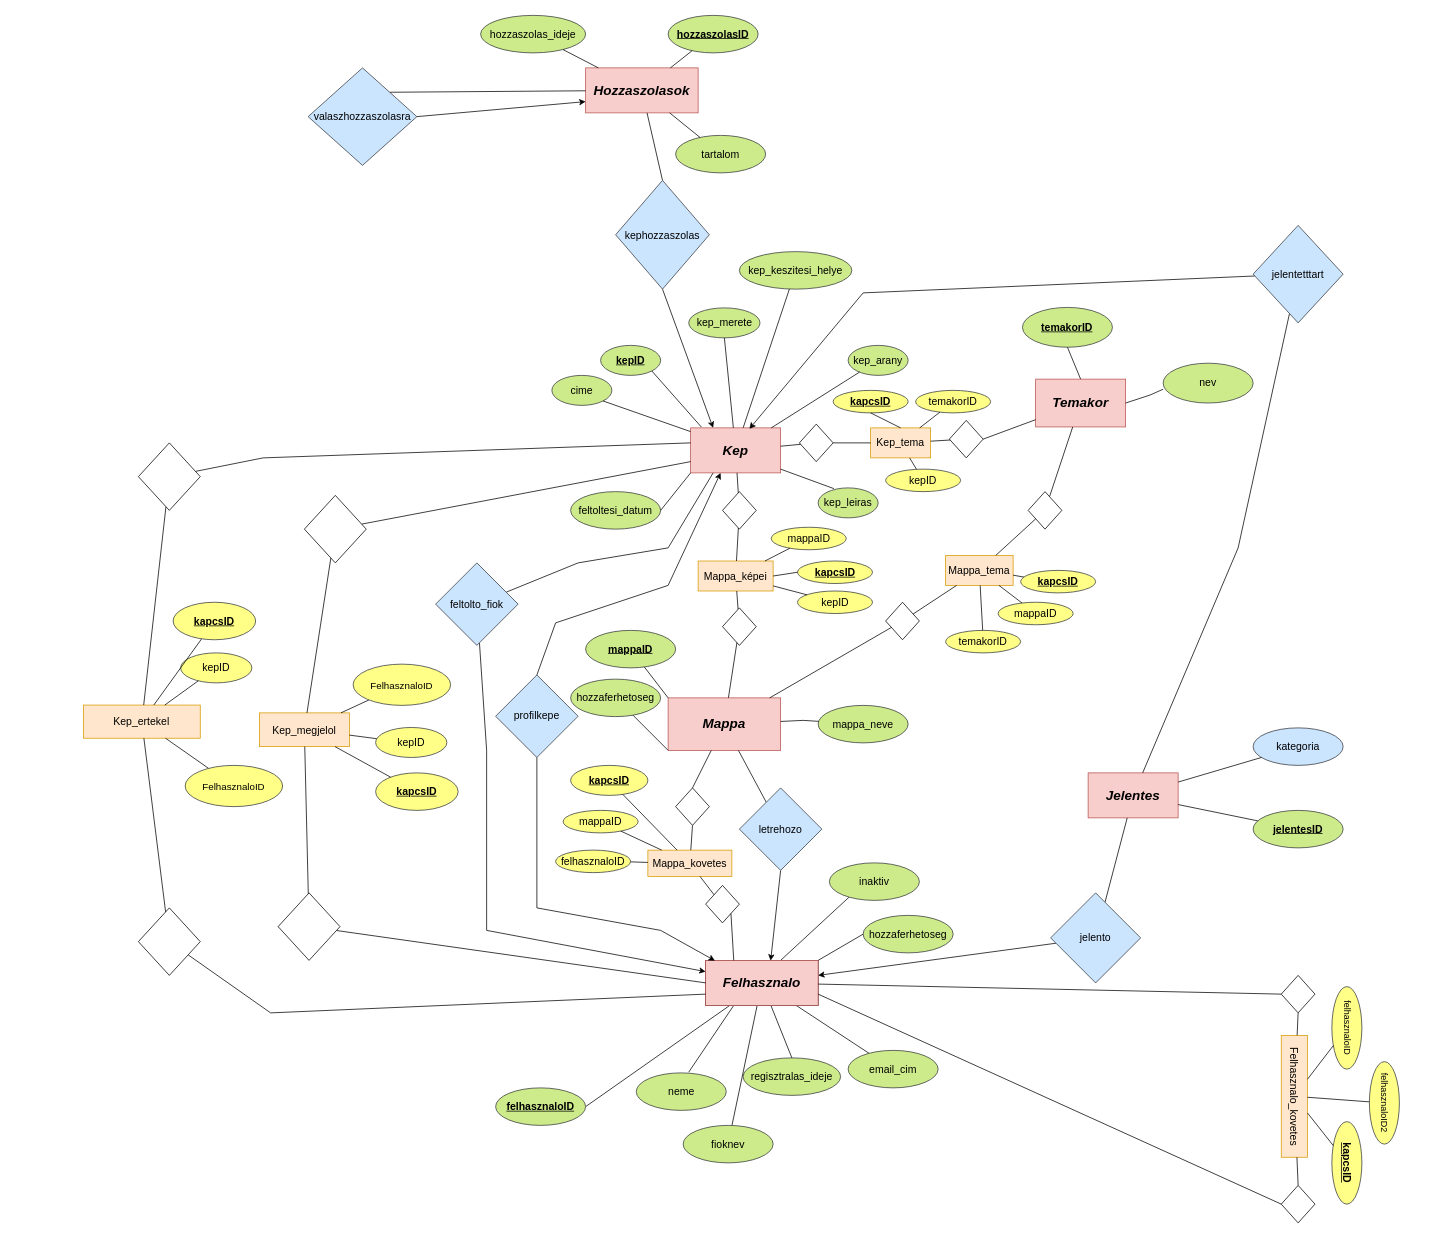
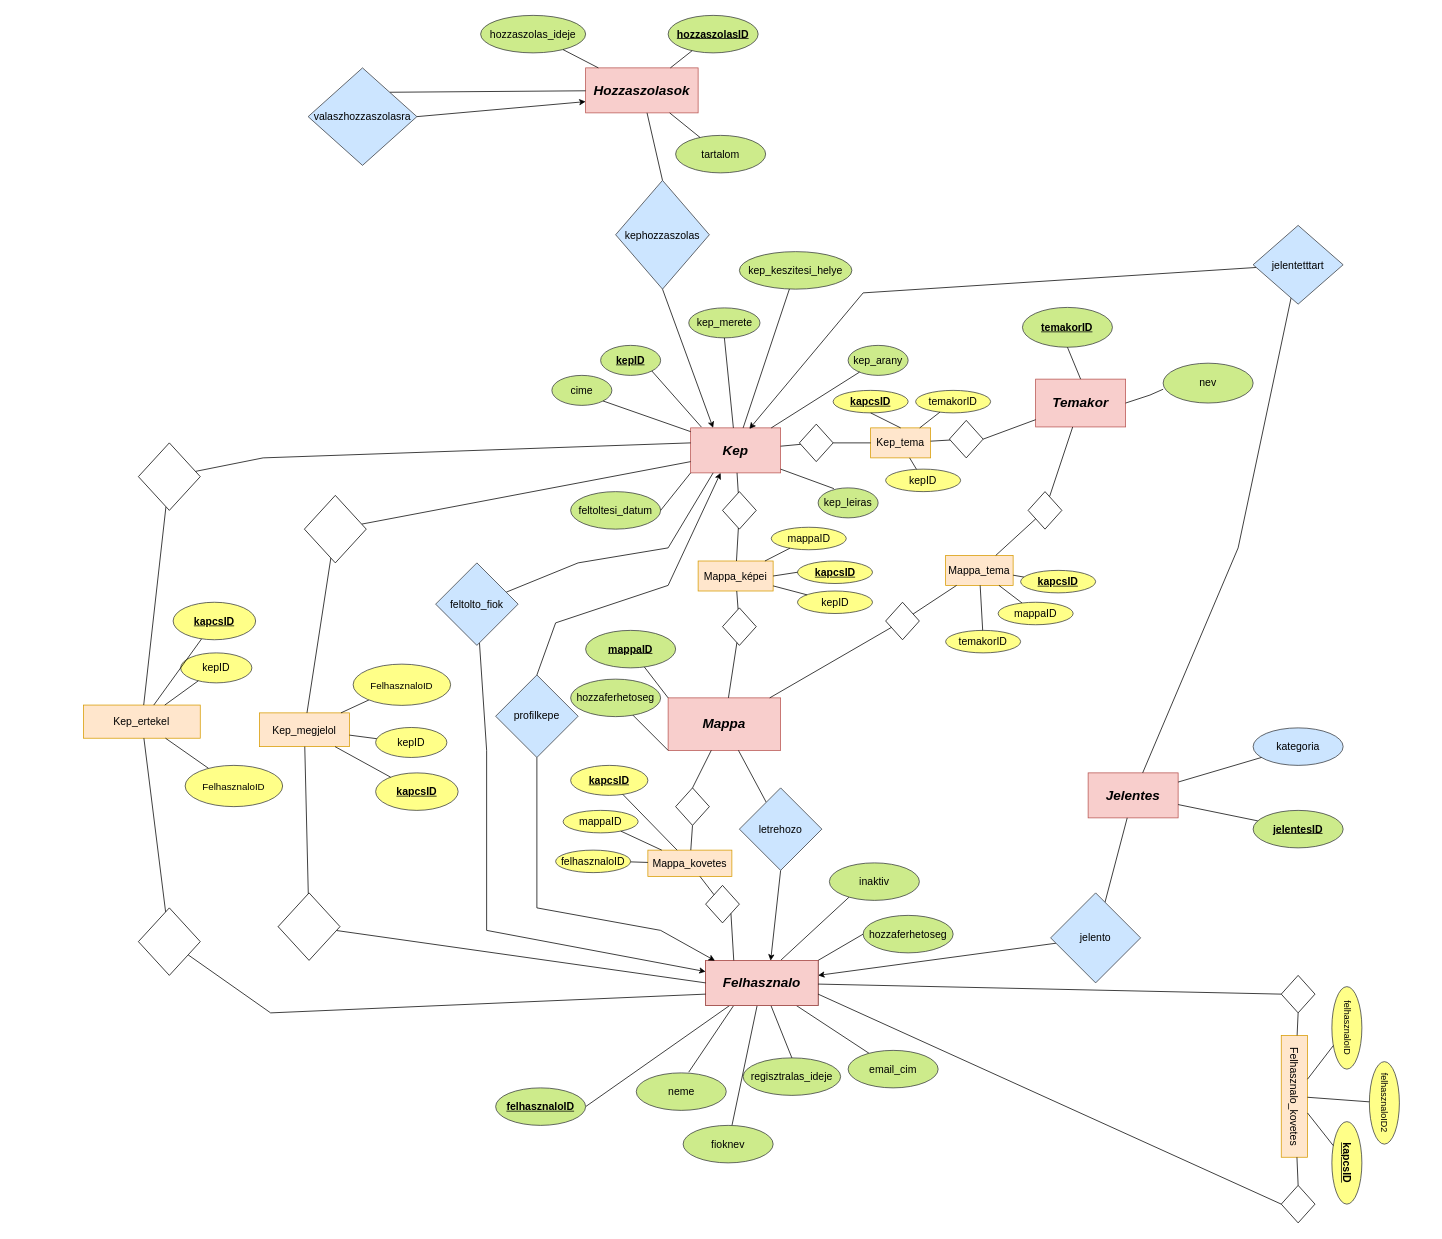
node "jelentetttart": size 90x98 -> 90x79
edge "Mappa" -- "mappa_neve": removed
node "mappa_neve": removed
